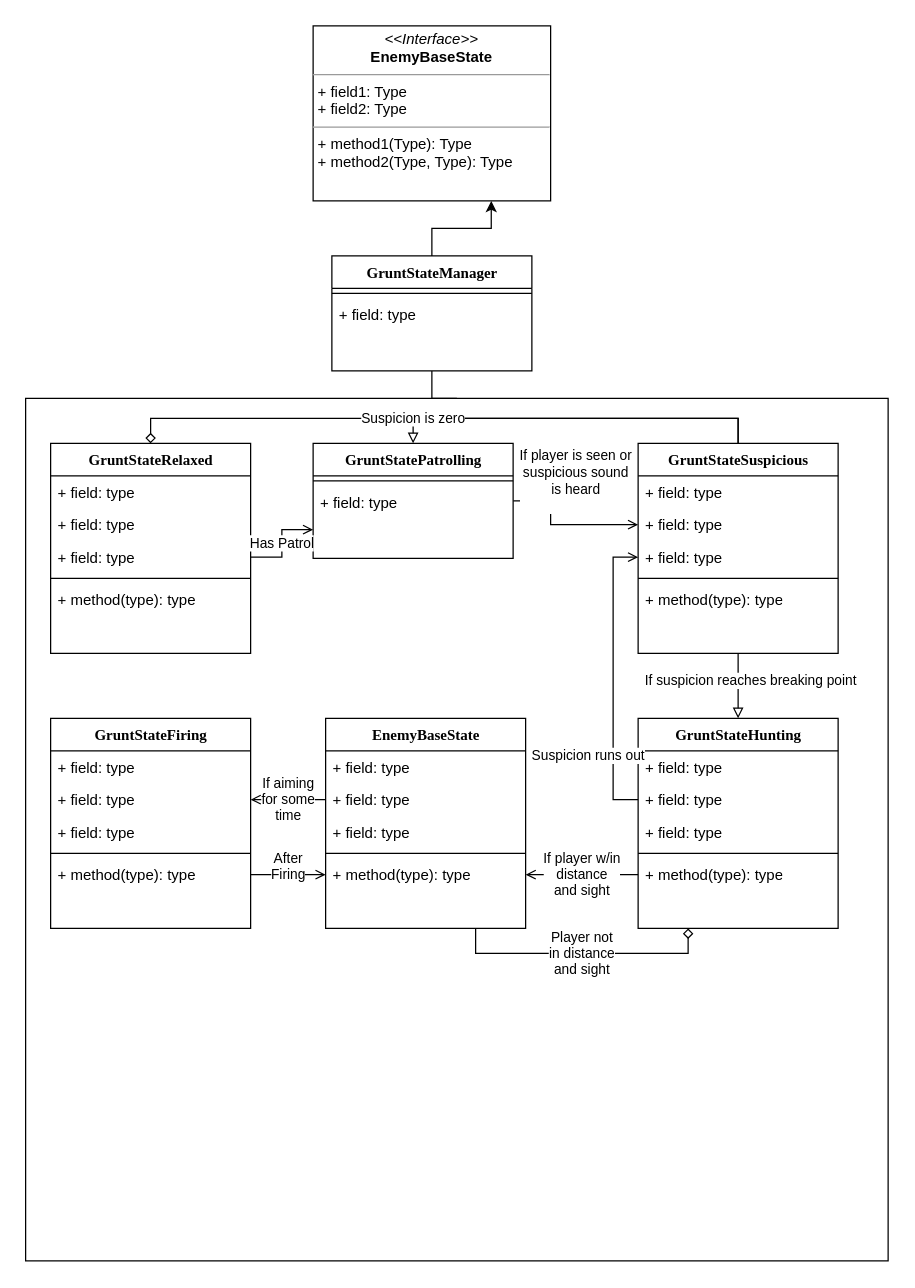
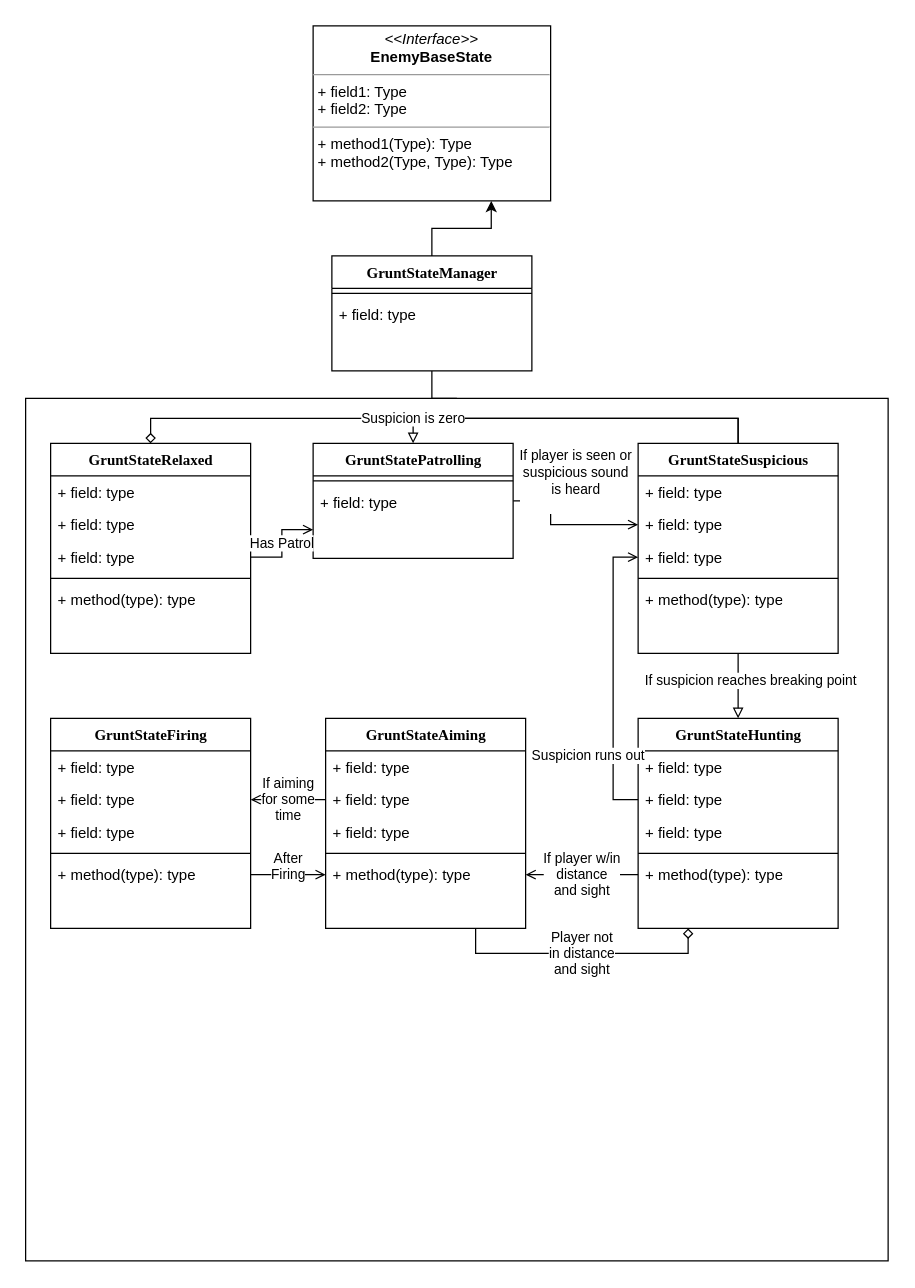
node "EnemyBaseState": label "EnemyBaseState" -> "GruntStateAiming"
